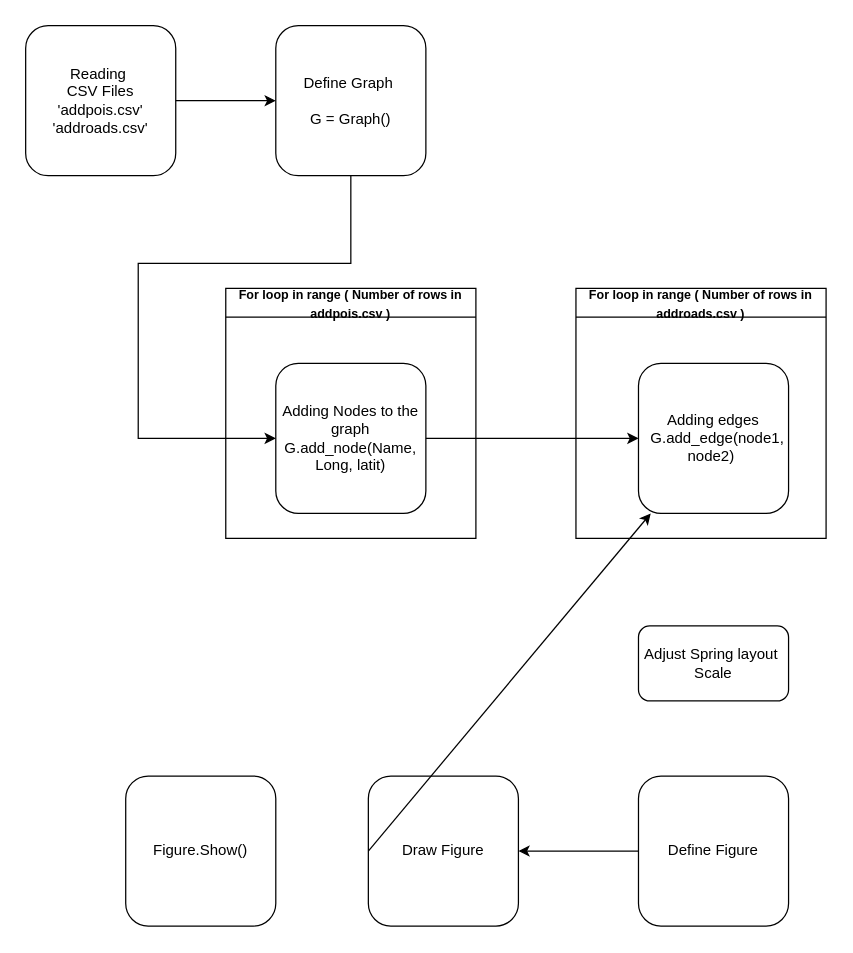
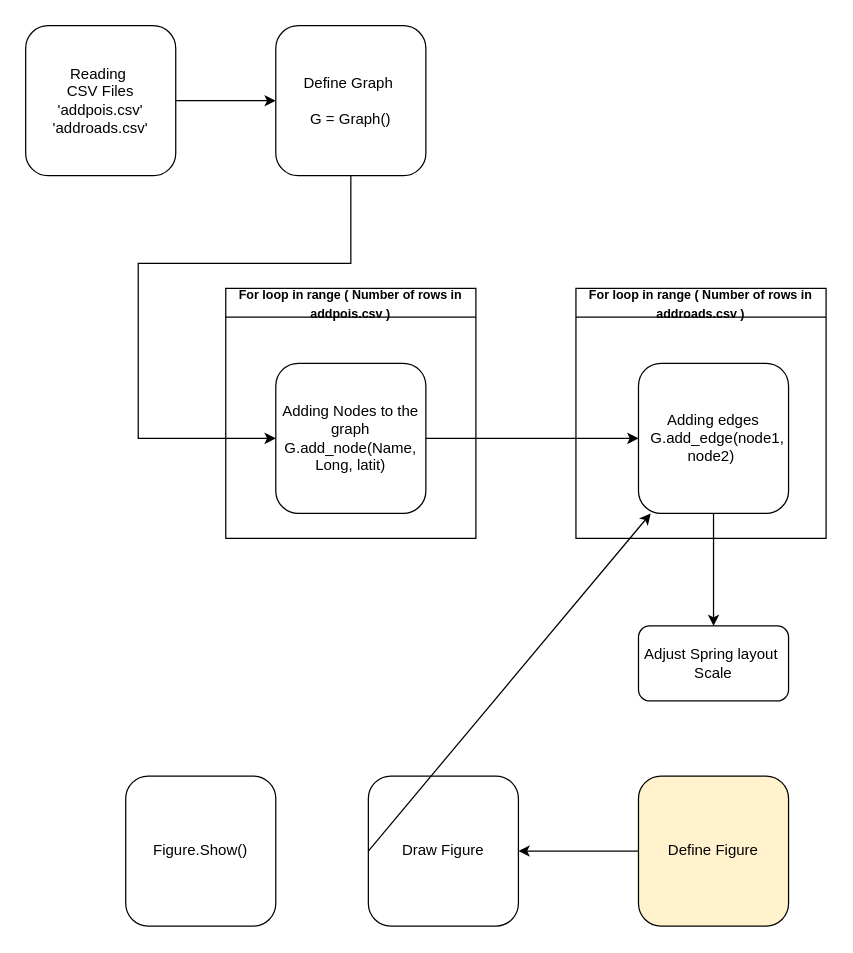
edge "Adding edges G.add_edge(node1, node2)" -> "Adjust Spring layout Scale": added
node "Define Figure": fillcolor #ffffff -> #fff2cc
